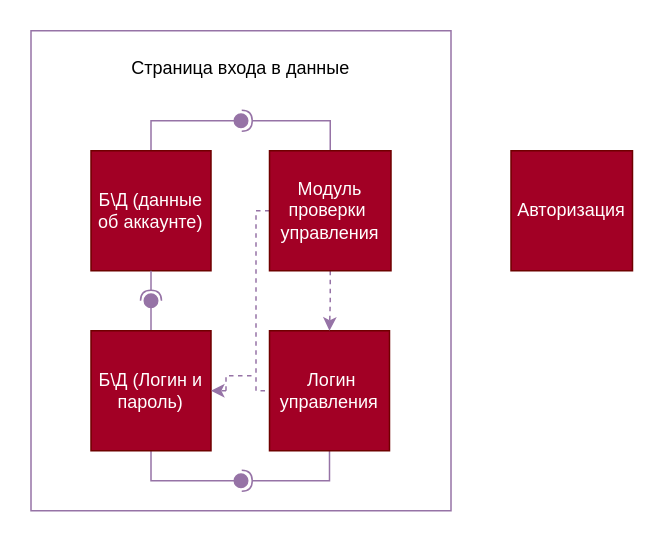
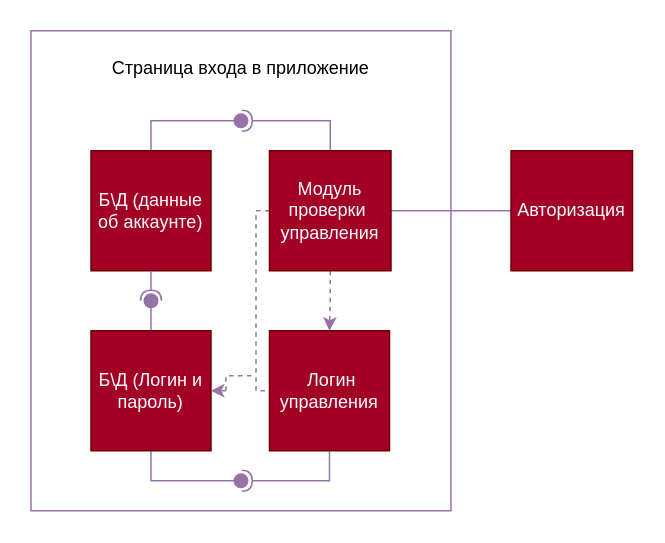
node "Cтраница входа в данные": label "Cтраница входа в данные" -> "Cтраница входа в приложение"
edge "Модуль проверки управления" -- "Авторизация": added
